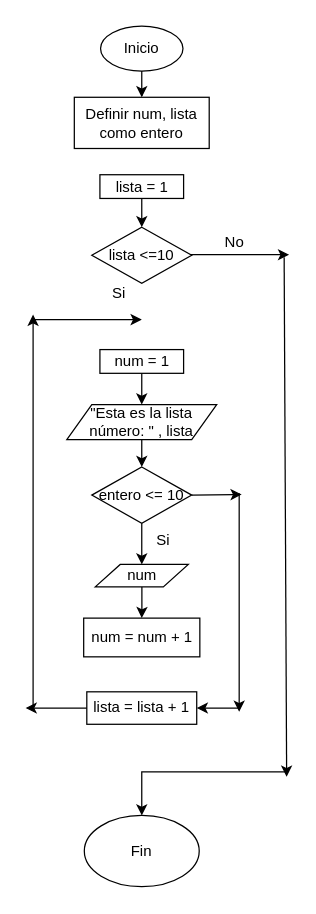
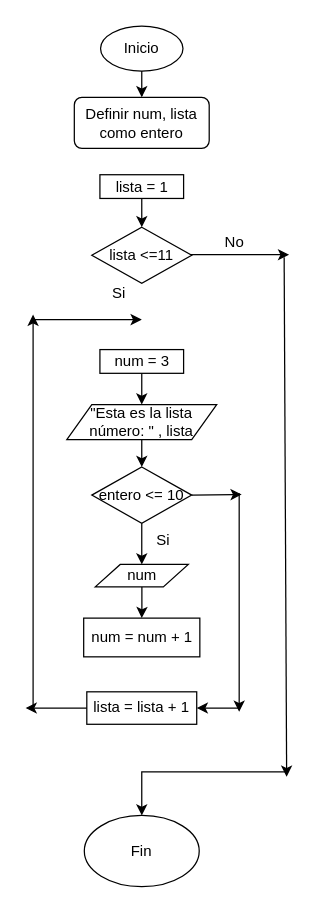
node "Definir num, lista como entero": shape rectangle -> rounded rectangle
node "lista <=10": label "lista <=10" -> "lista <=11"
node "num = 1": label "num = 1" -> "num = 3"
